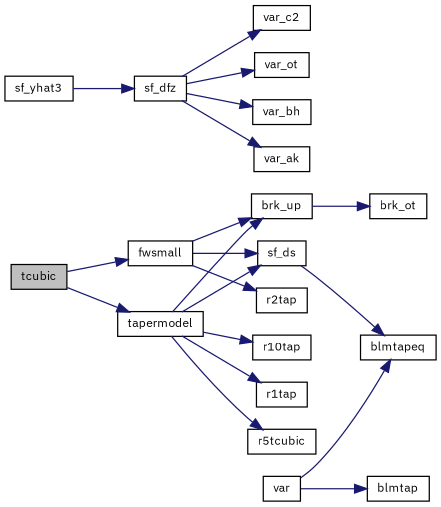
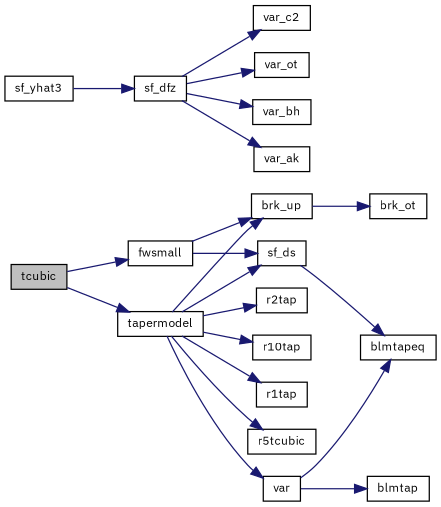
edge "fwsmall" -> "r2tap": now "tapermodel" -> "r2tap"
edge "tapermodel" -> "var": added
